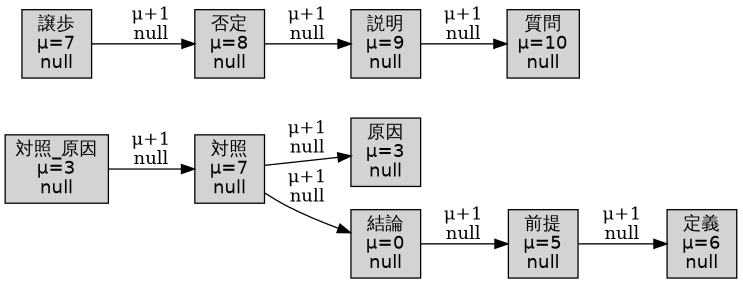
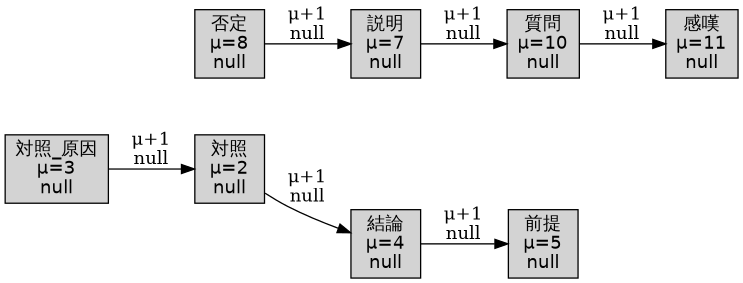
node "譲歩 μ=7 null": removed
node "説明 μ=9 null": label "説明 μ=9 null" -> "説明 μ=7 null"
node "感嘆 μ=11 null": added
node "原因 μ=3 null": removed
node "対照 μ=7 null": label "対照 μ=7 null" -> "対照 μ=2 null"
node "結論 μ=0 null": label "結論 μ=0 null" -> "結論 μ=4 null"
node "定義 μ=6 null": removed
